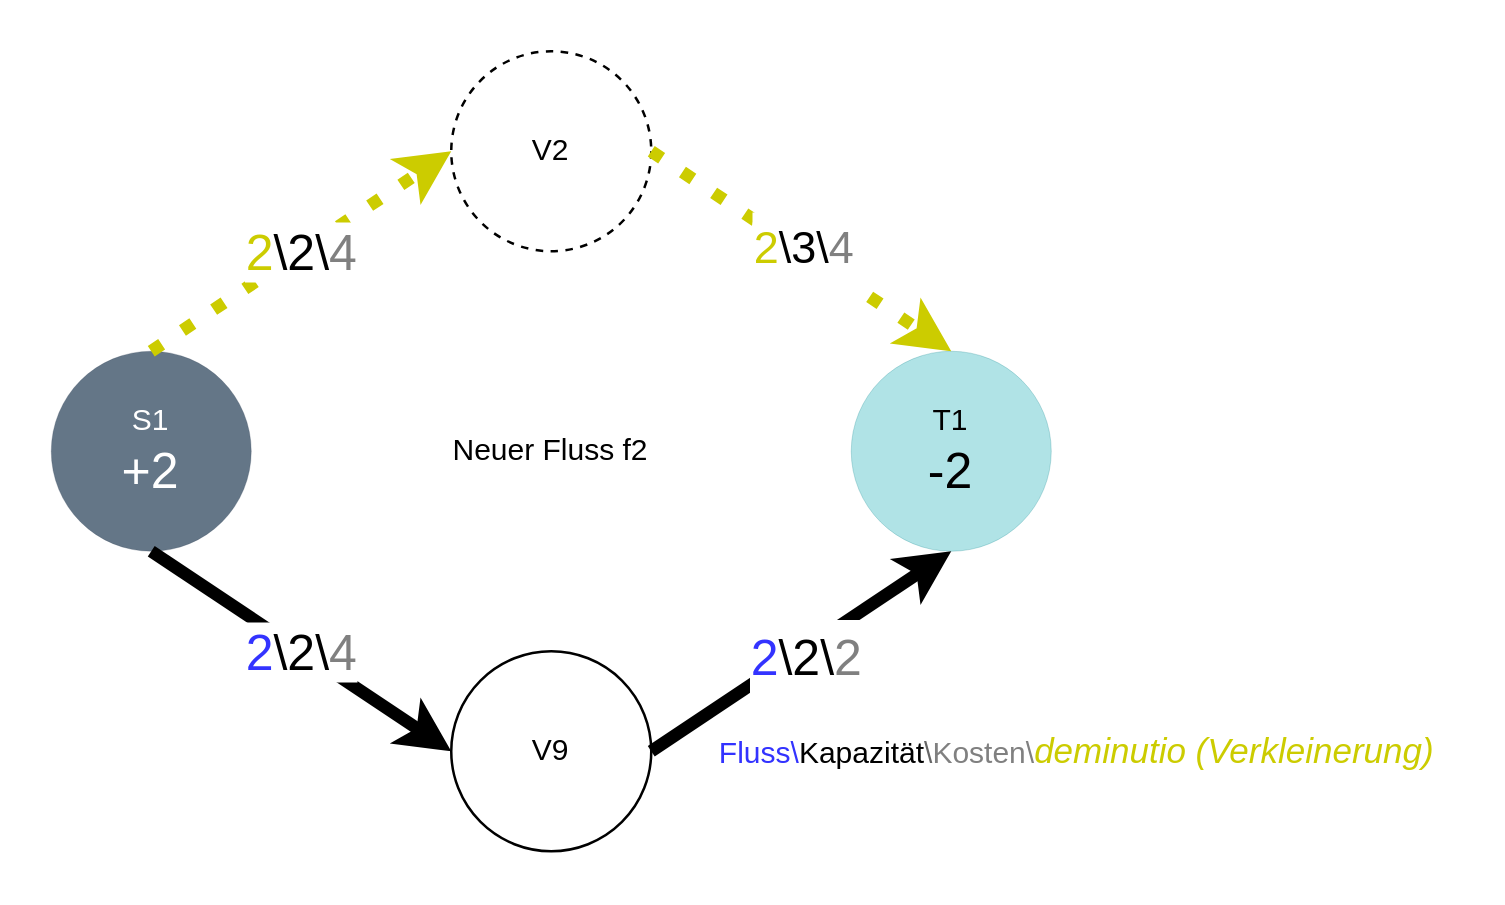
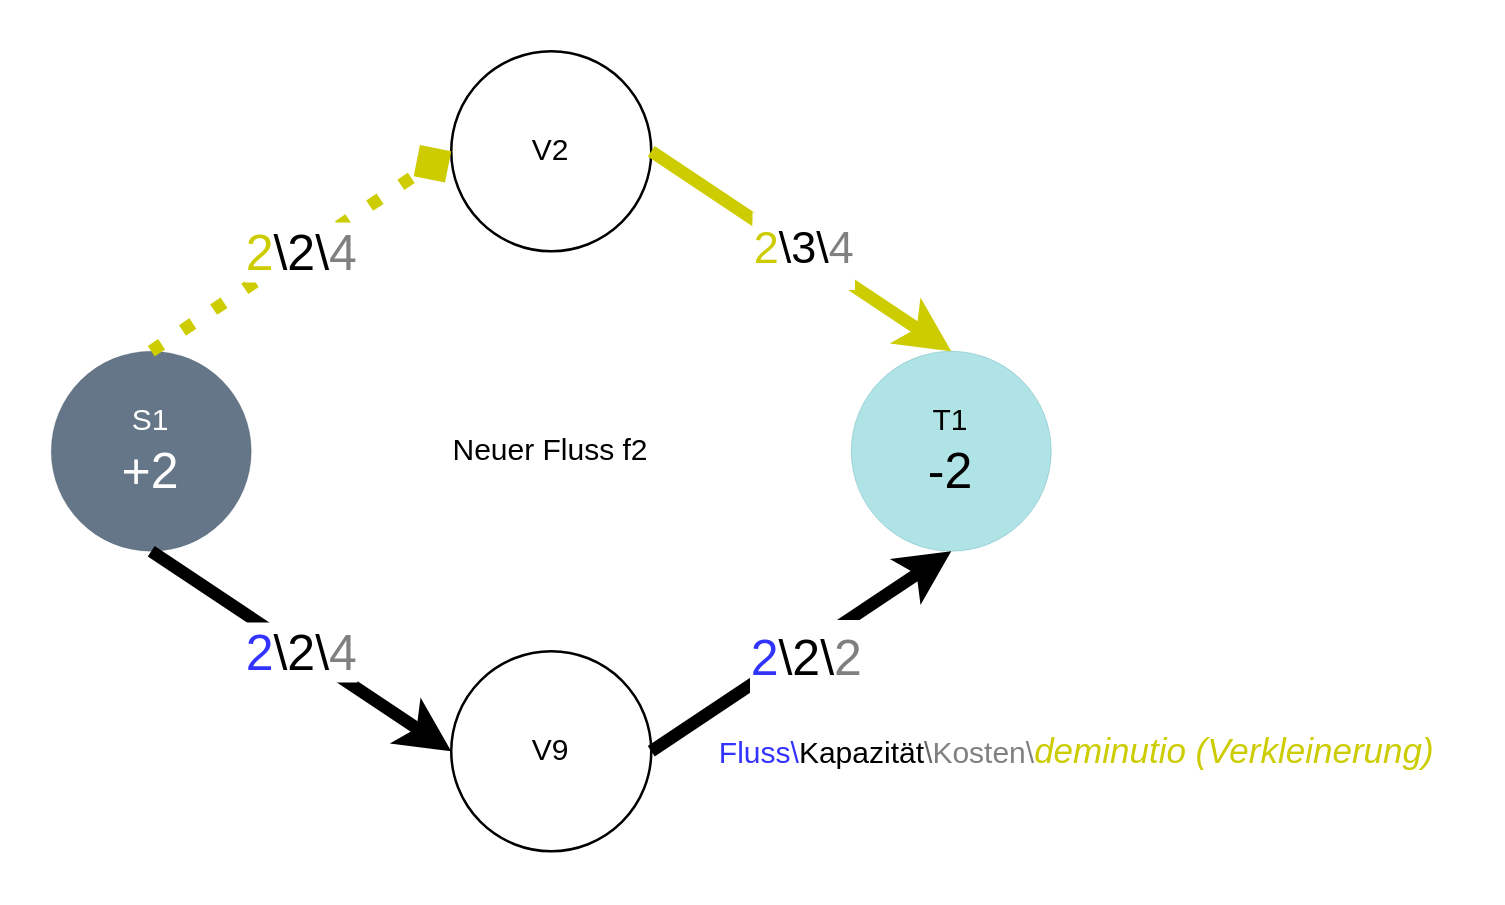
node "V2": style dashed -> solid
edge "V2" -> "T1 -2": style dashed -> solid
edge "S1 +2" -> "V2": arrowhead classic -> diamond
